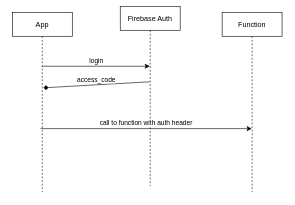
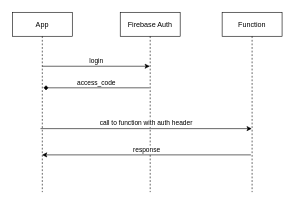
node "Firebase Auth": moved (150, 96) -> (150, 102)
edge "Function" -> "App": added, label "response"
